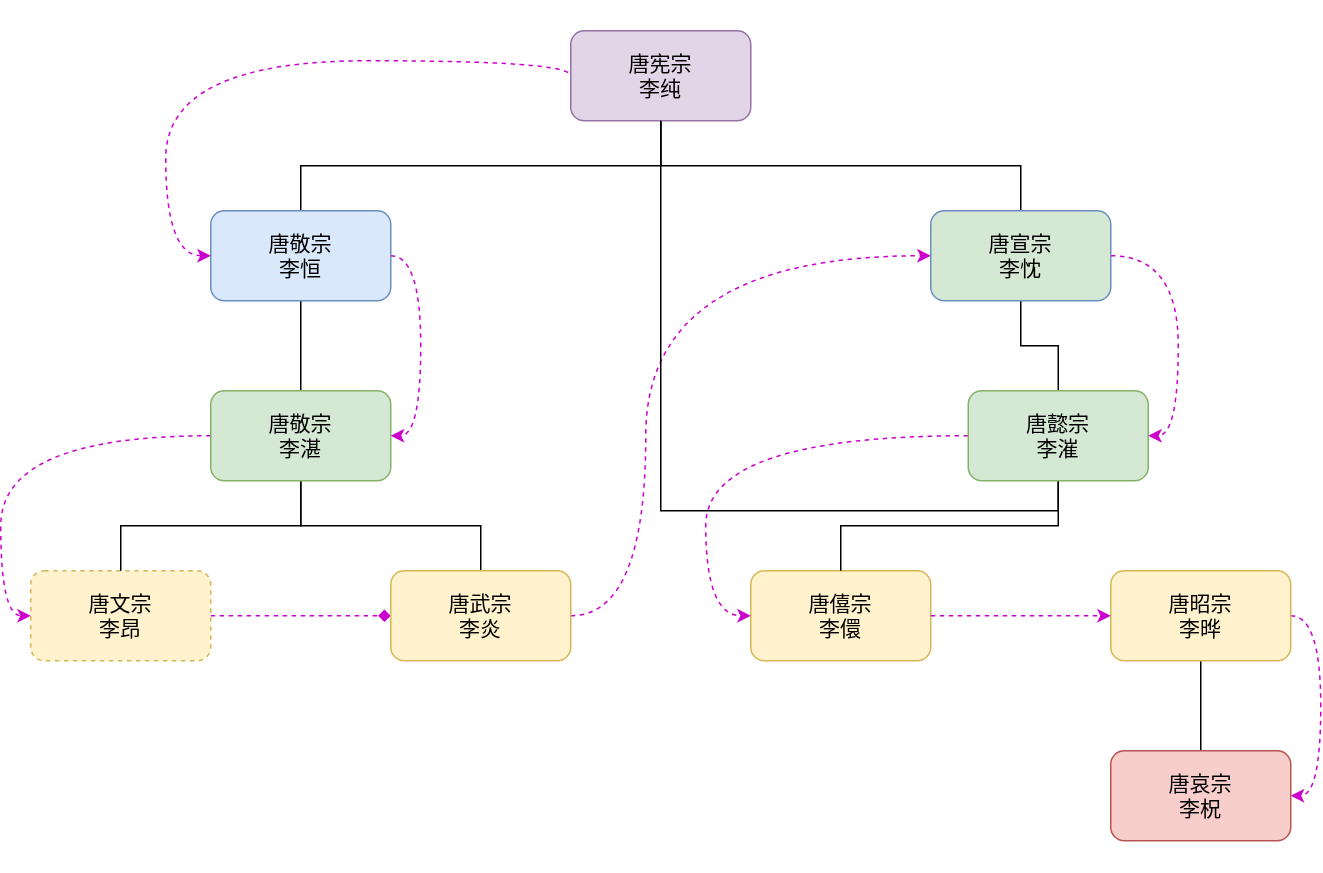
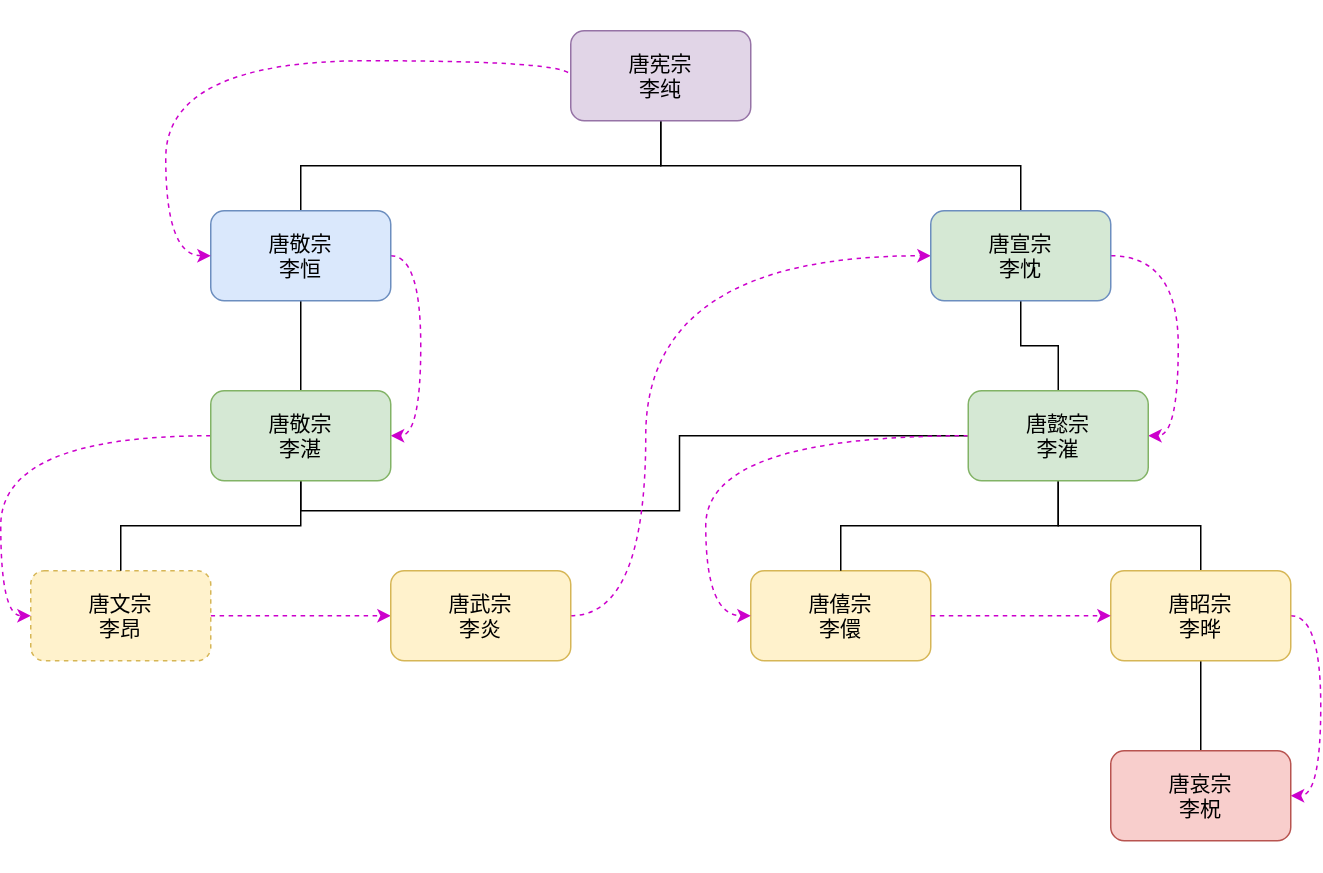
edge "唐宪宗 李纯" -- "唐懿宗 李漼": now "唐昭宗 李晔" -- "唐懿宗 李漼"
edge "唐敬宗 李湛" -- "唐武宗 李炎": now "唐敬宗 李湛" -- "唐懿宗 李漼"
edge "唐文宗 李昂" -> "唐武宗 李炎": arrowhead diamond -> classic
